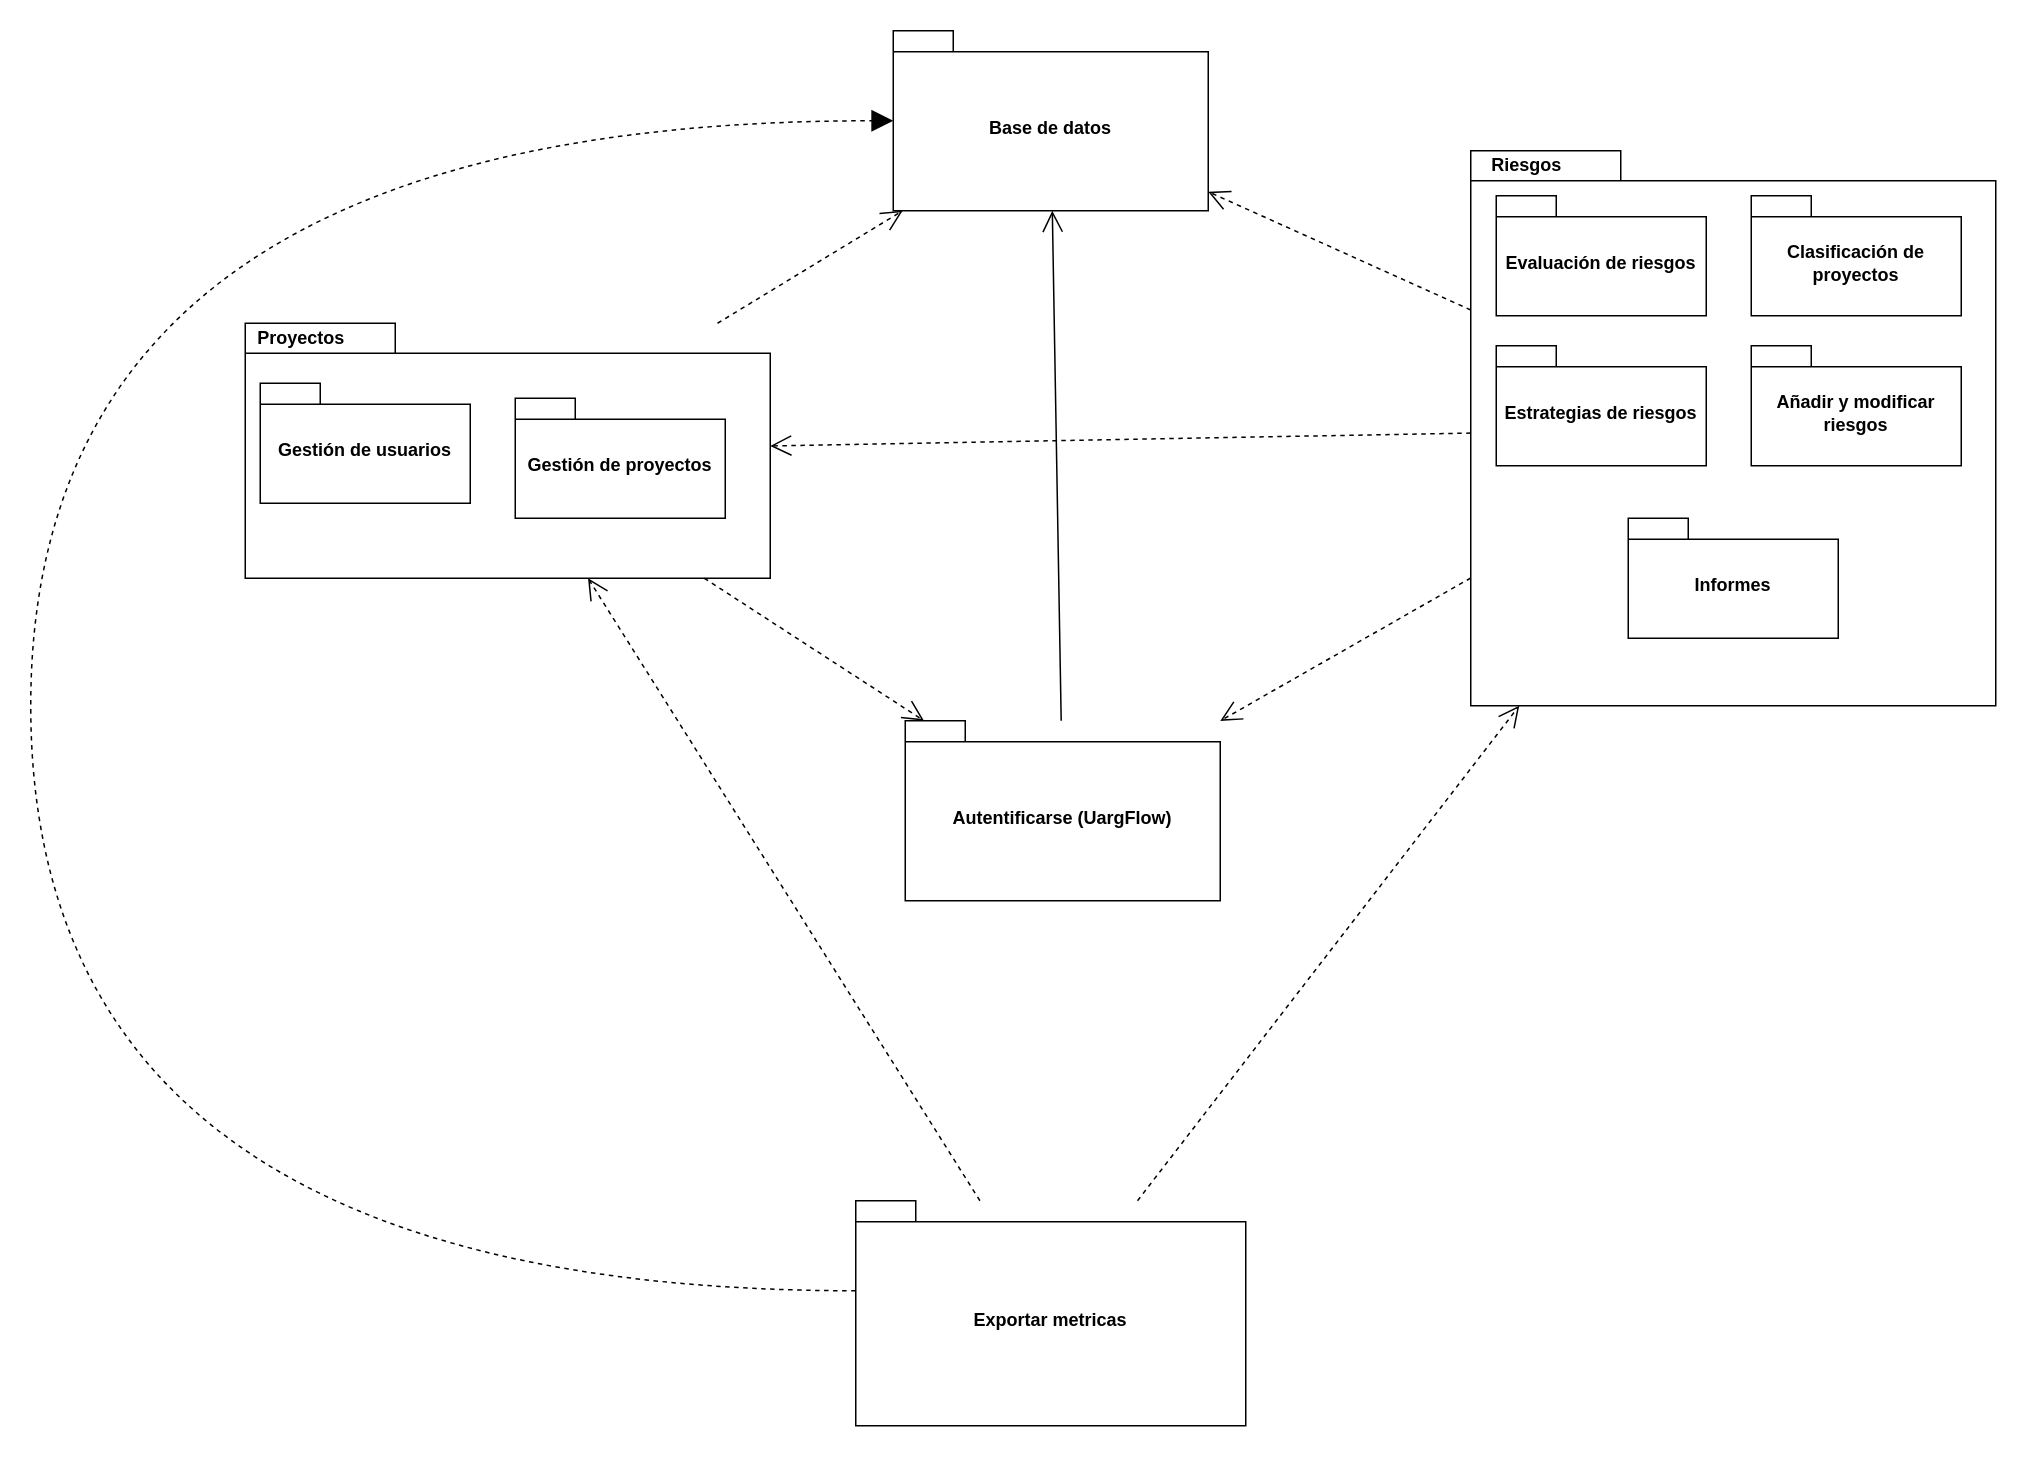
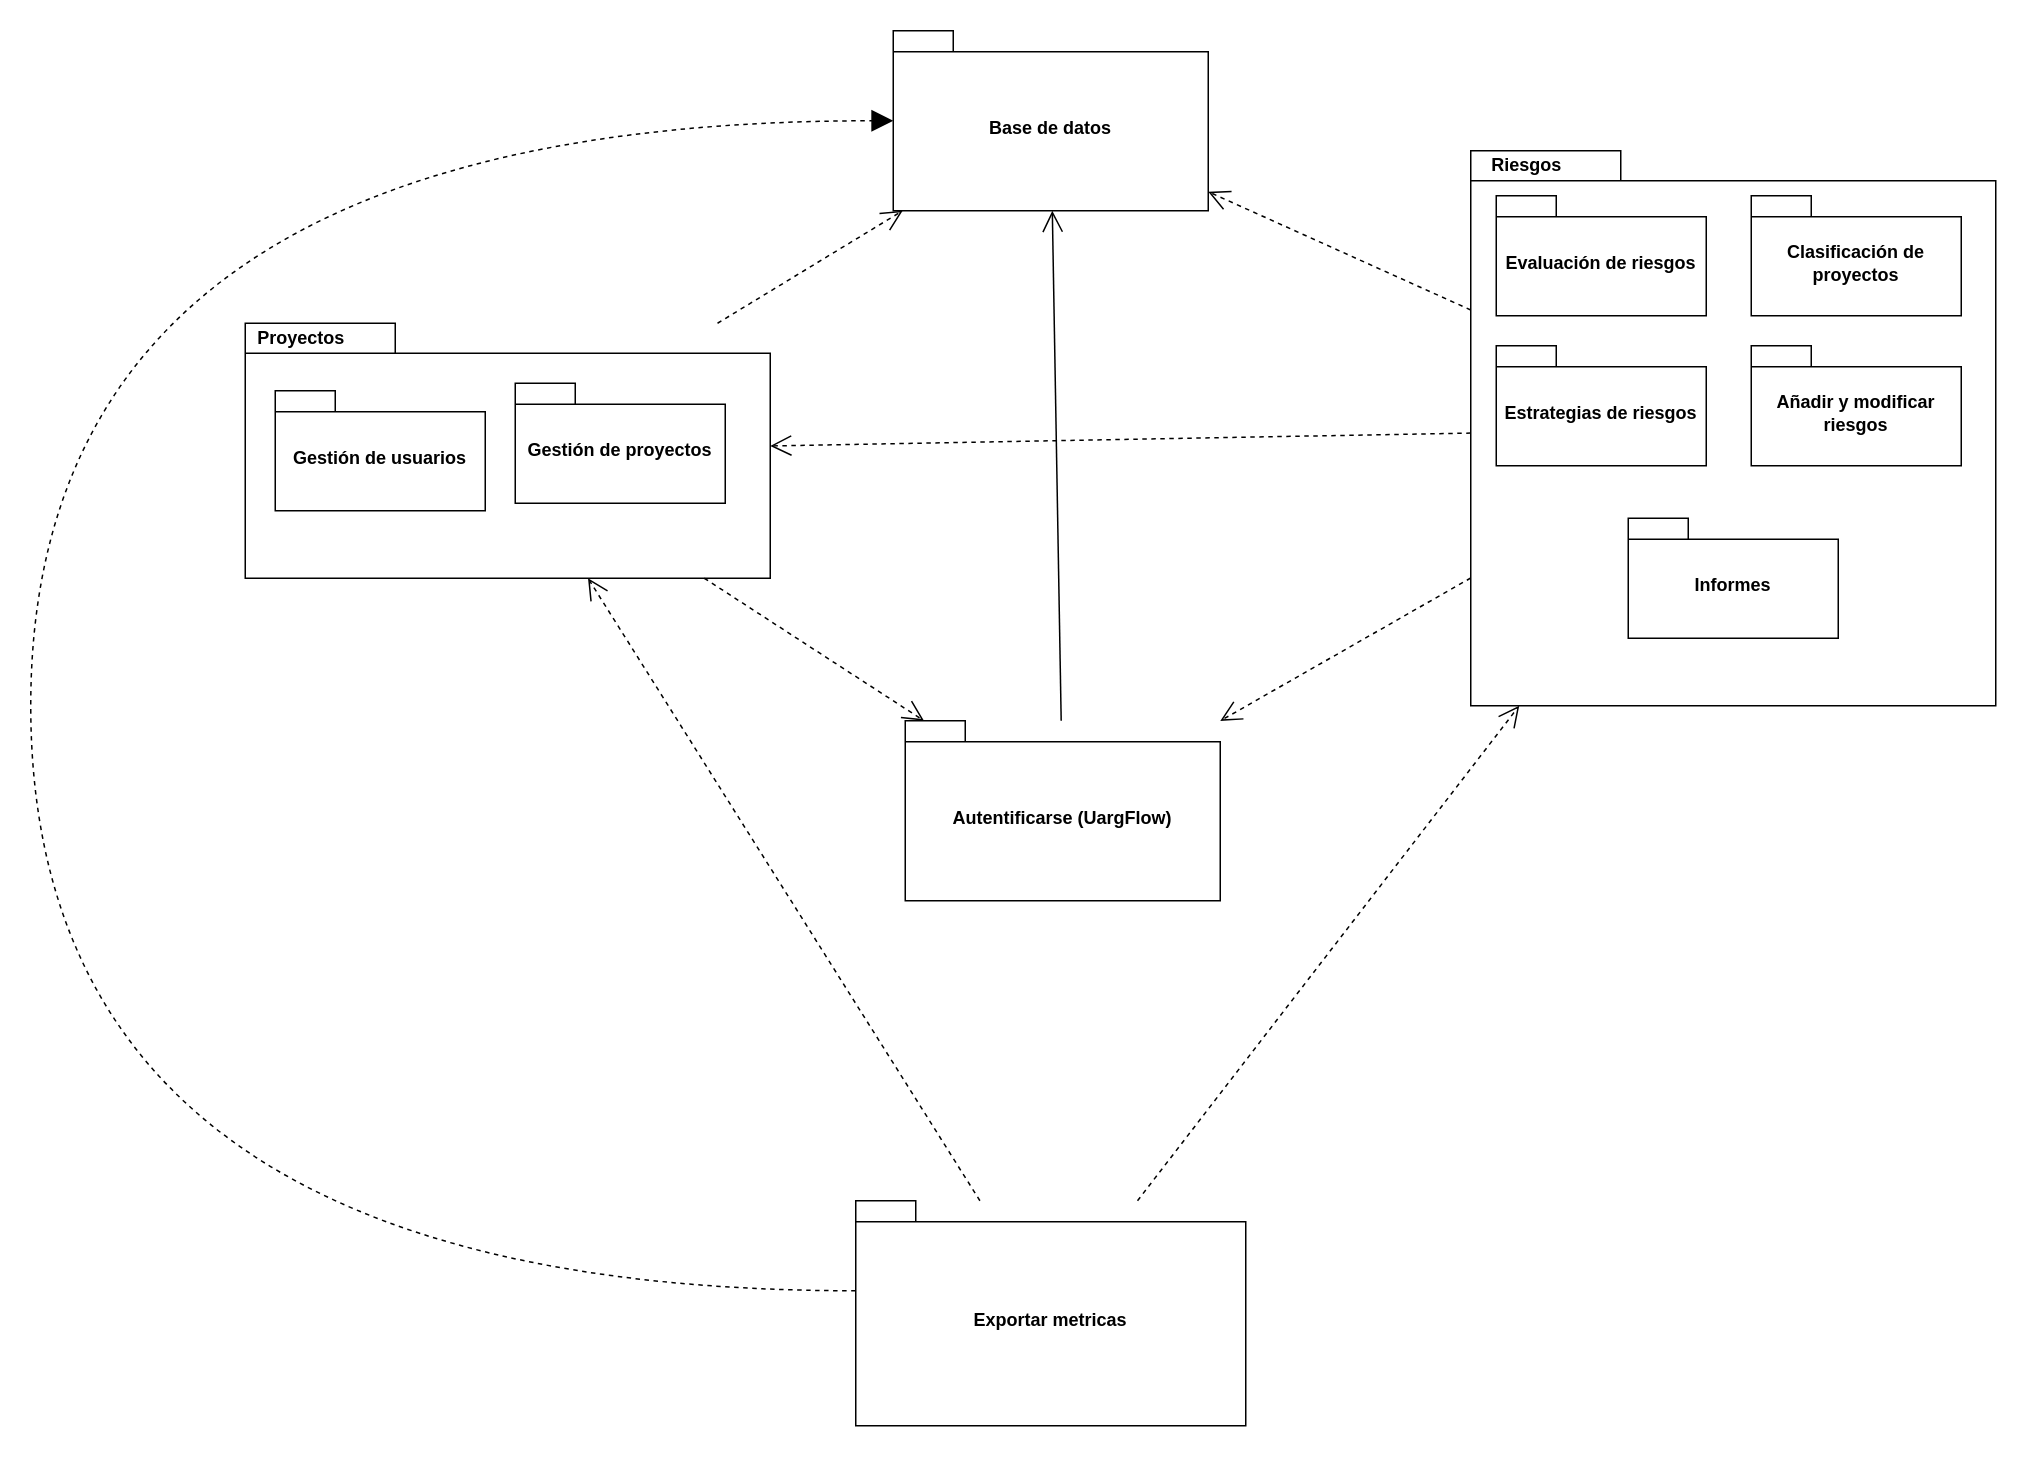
node "Gestión de usuarios": moved (365, 443) -> (380, 451)
node "Gestión de proyectos": moved (620, 458) -> (620, 443)
